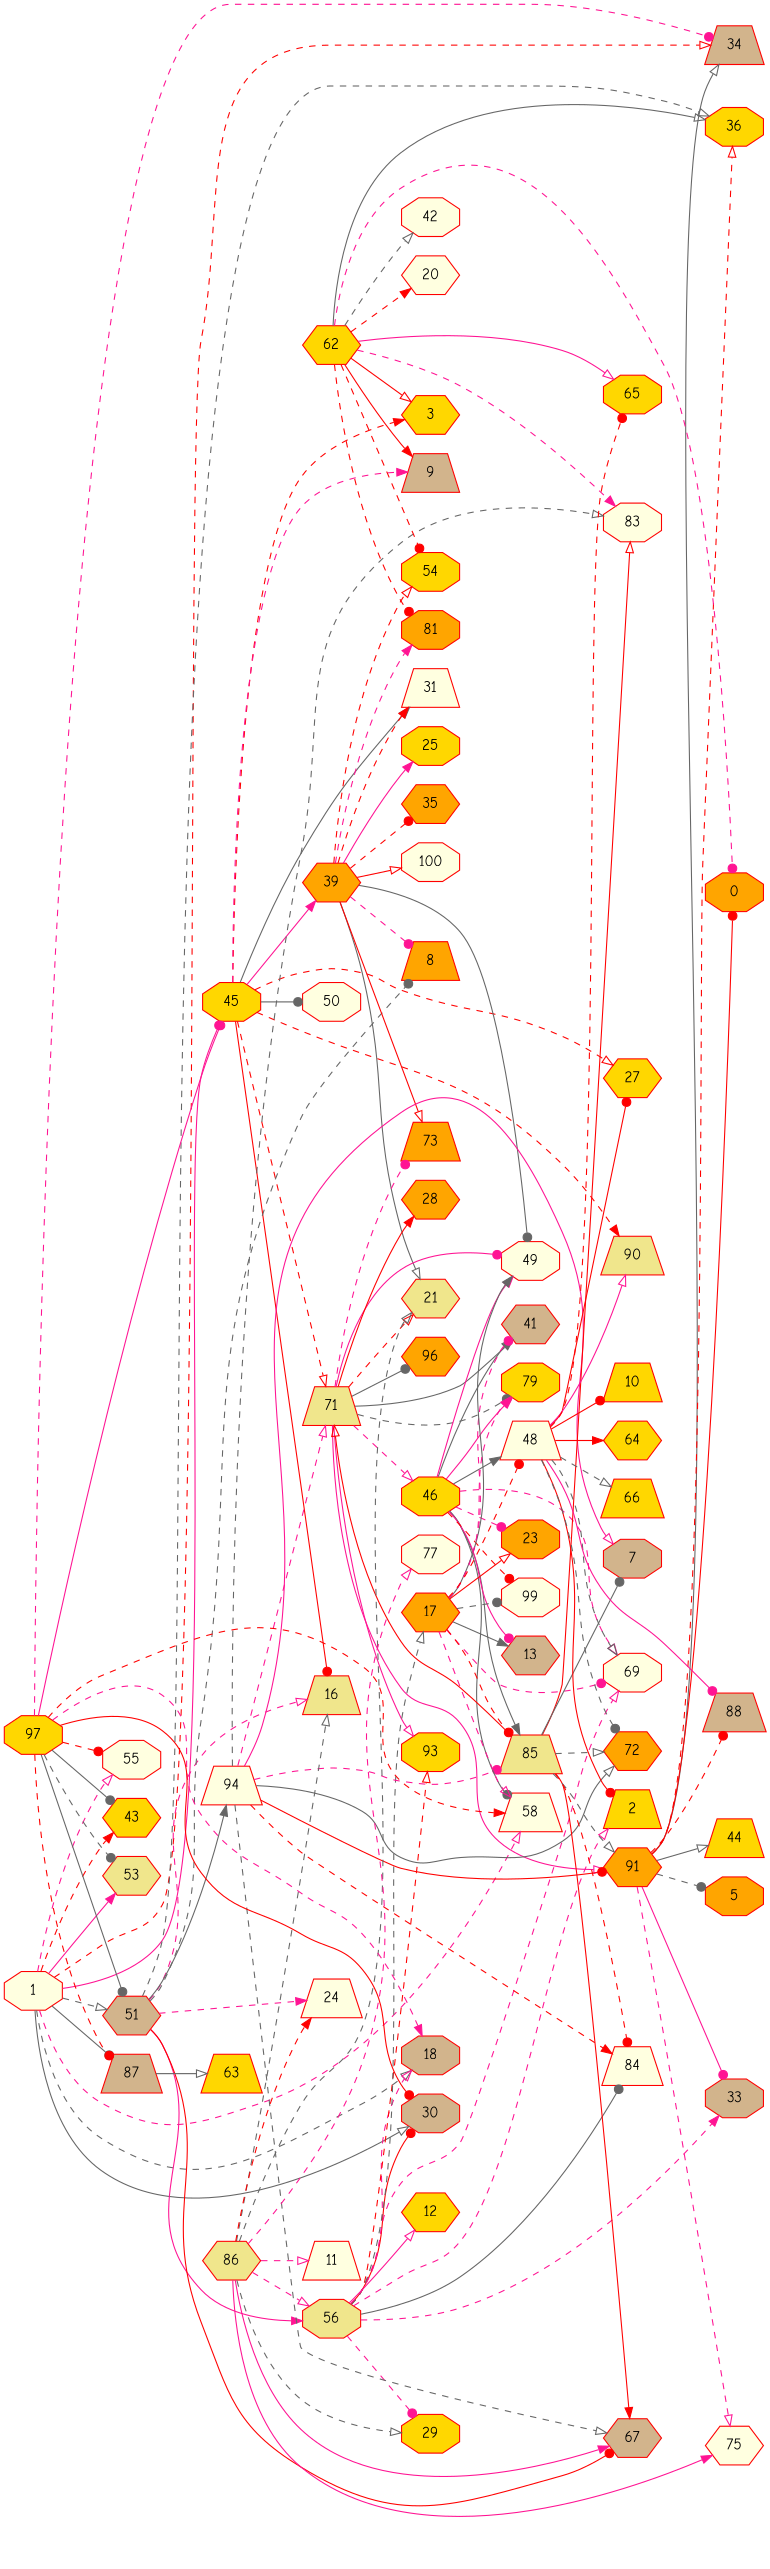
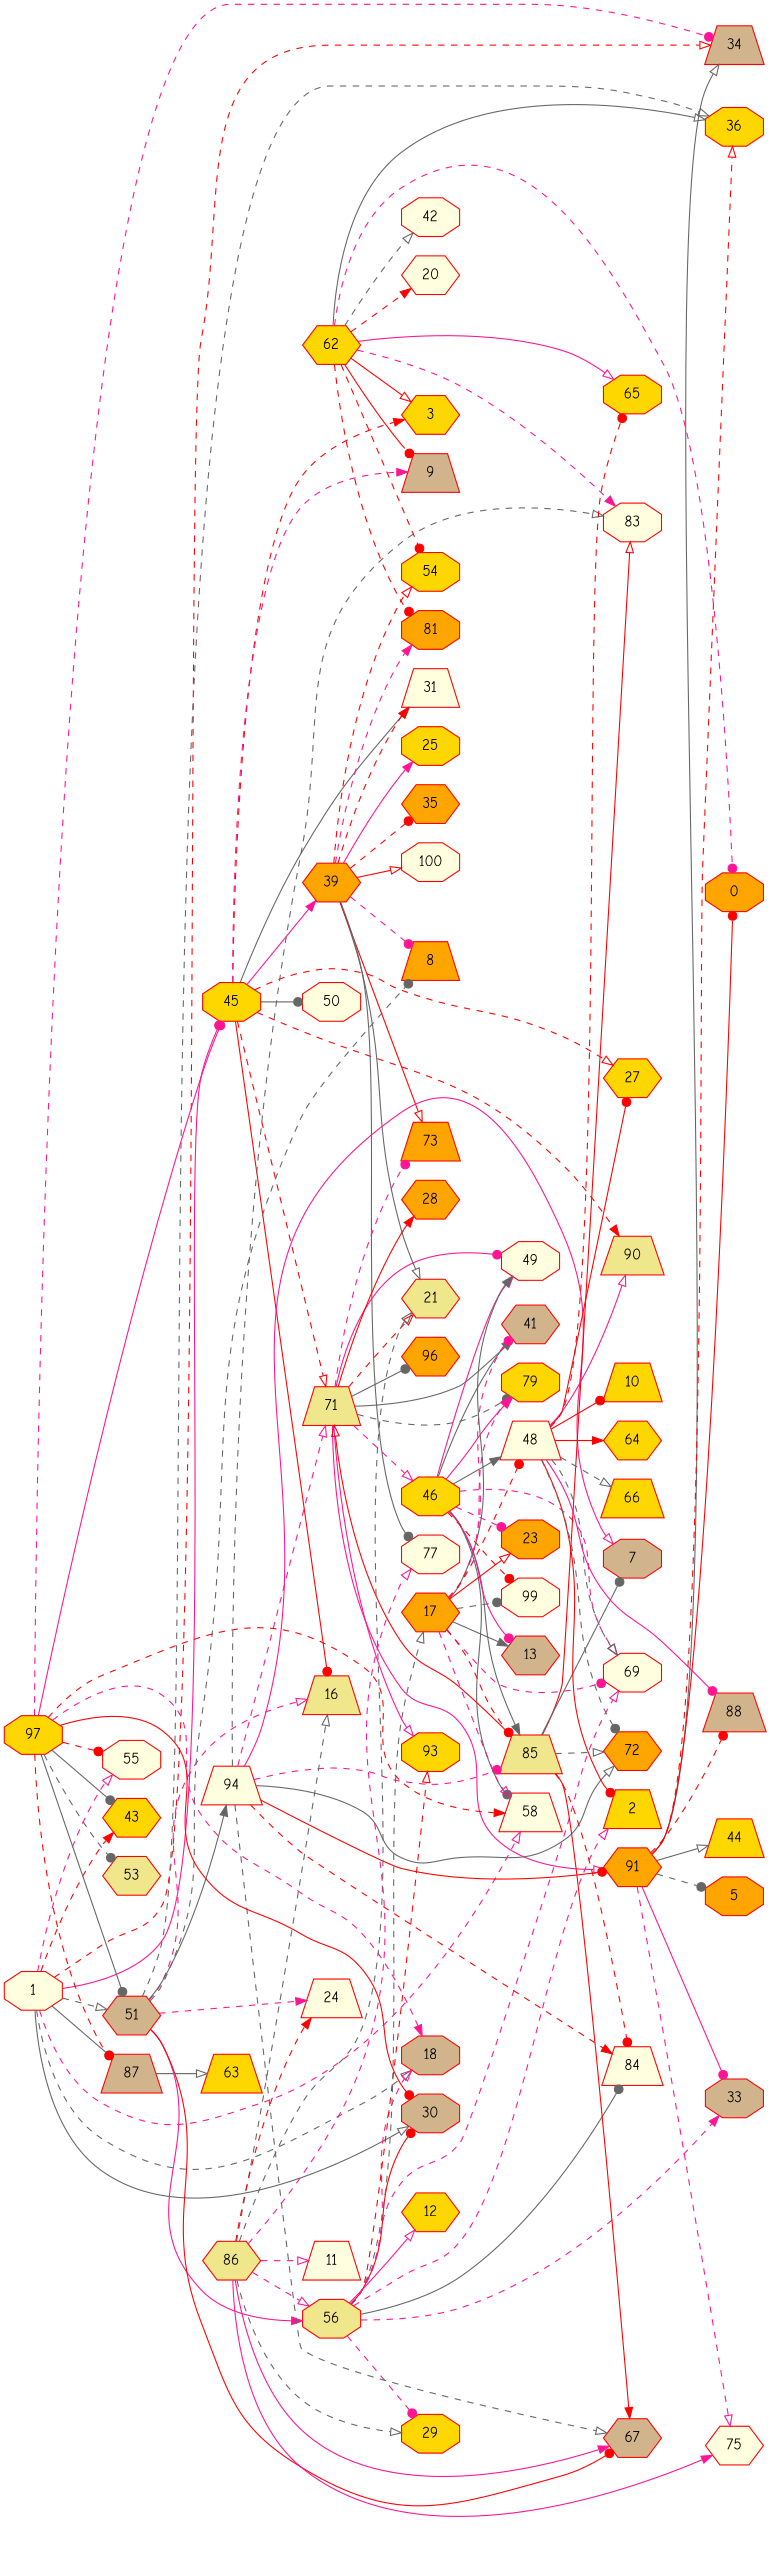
edge "62" -> "9": arrowhead normal -> dot
edge "39" -> "49": now "39" -> "77"
edge "85" -> "91": removed
edge "1" -> "53": removed
